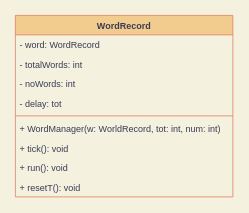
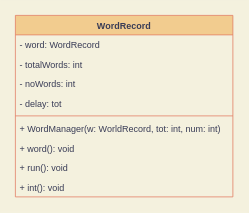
node "+ tick(): void": label "+ tick(): void" -> "+ word(): void"
node "+ resetT(): void": label "+ resetT(): void" -> "+ int(): void"
